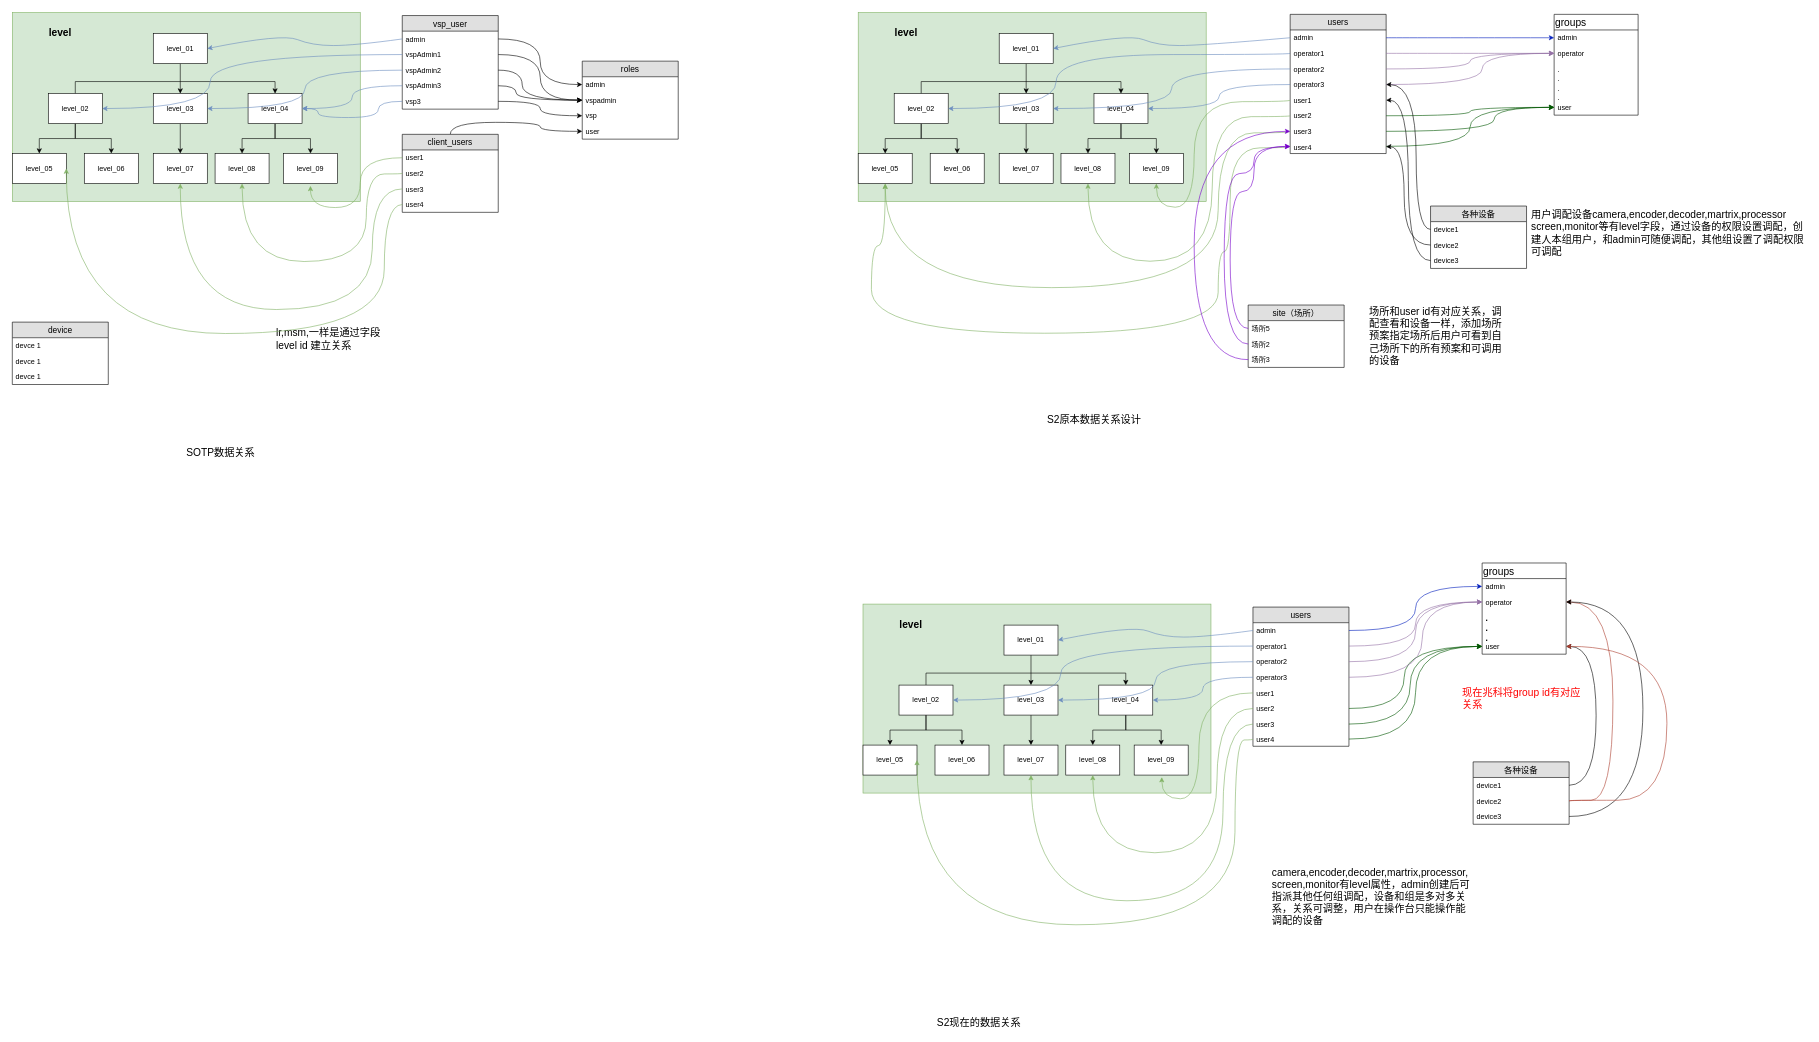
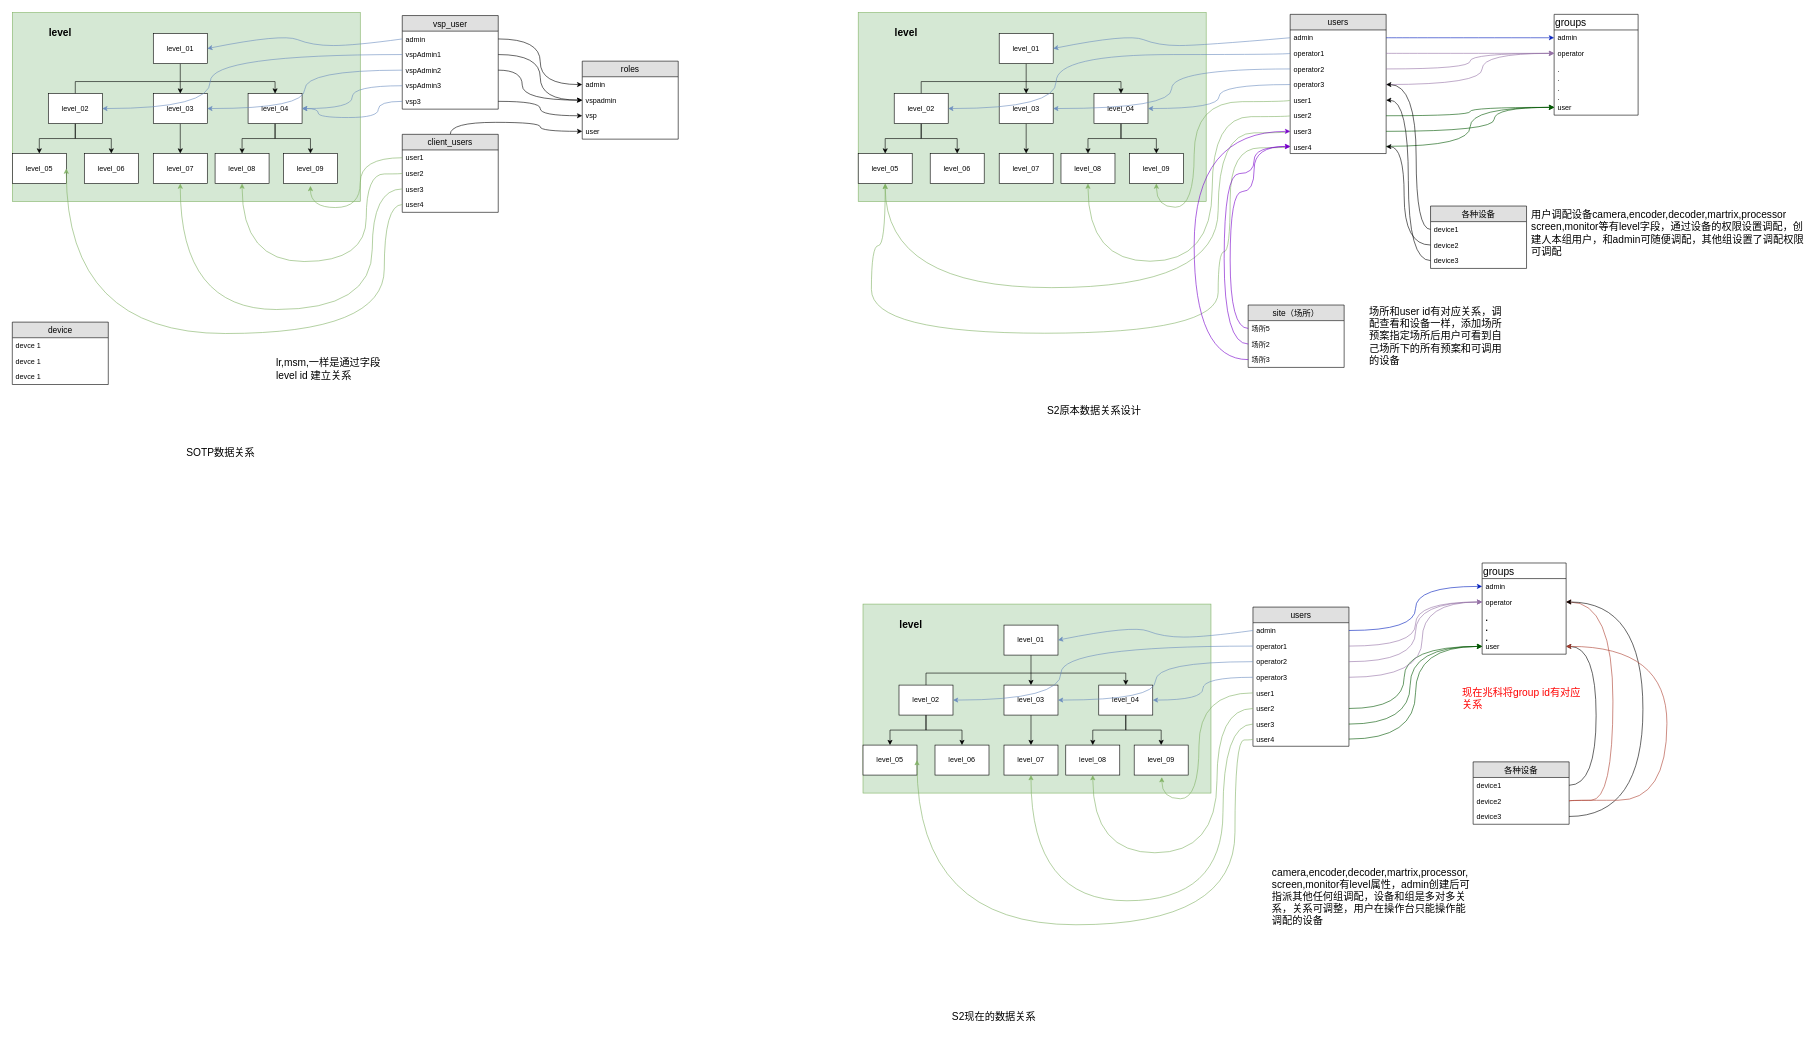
edge "vspAdmin3" -> "vspadmin": removed
node "lr,msm,一样是通过字段level id 建立关系": moved (329, 339) -> (329, 369)
node "S2原本数据关系设计": moved (1094, 419) -> (1094, 410)
node "S2现在的数据关系": moved (979, 1023) -> (994, 1017)
